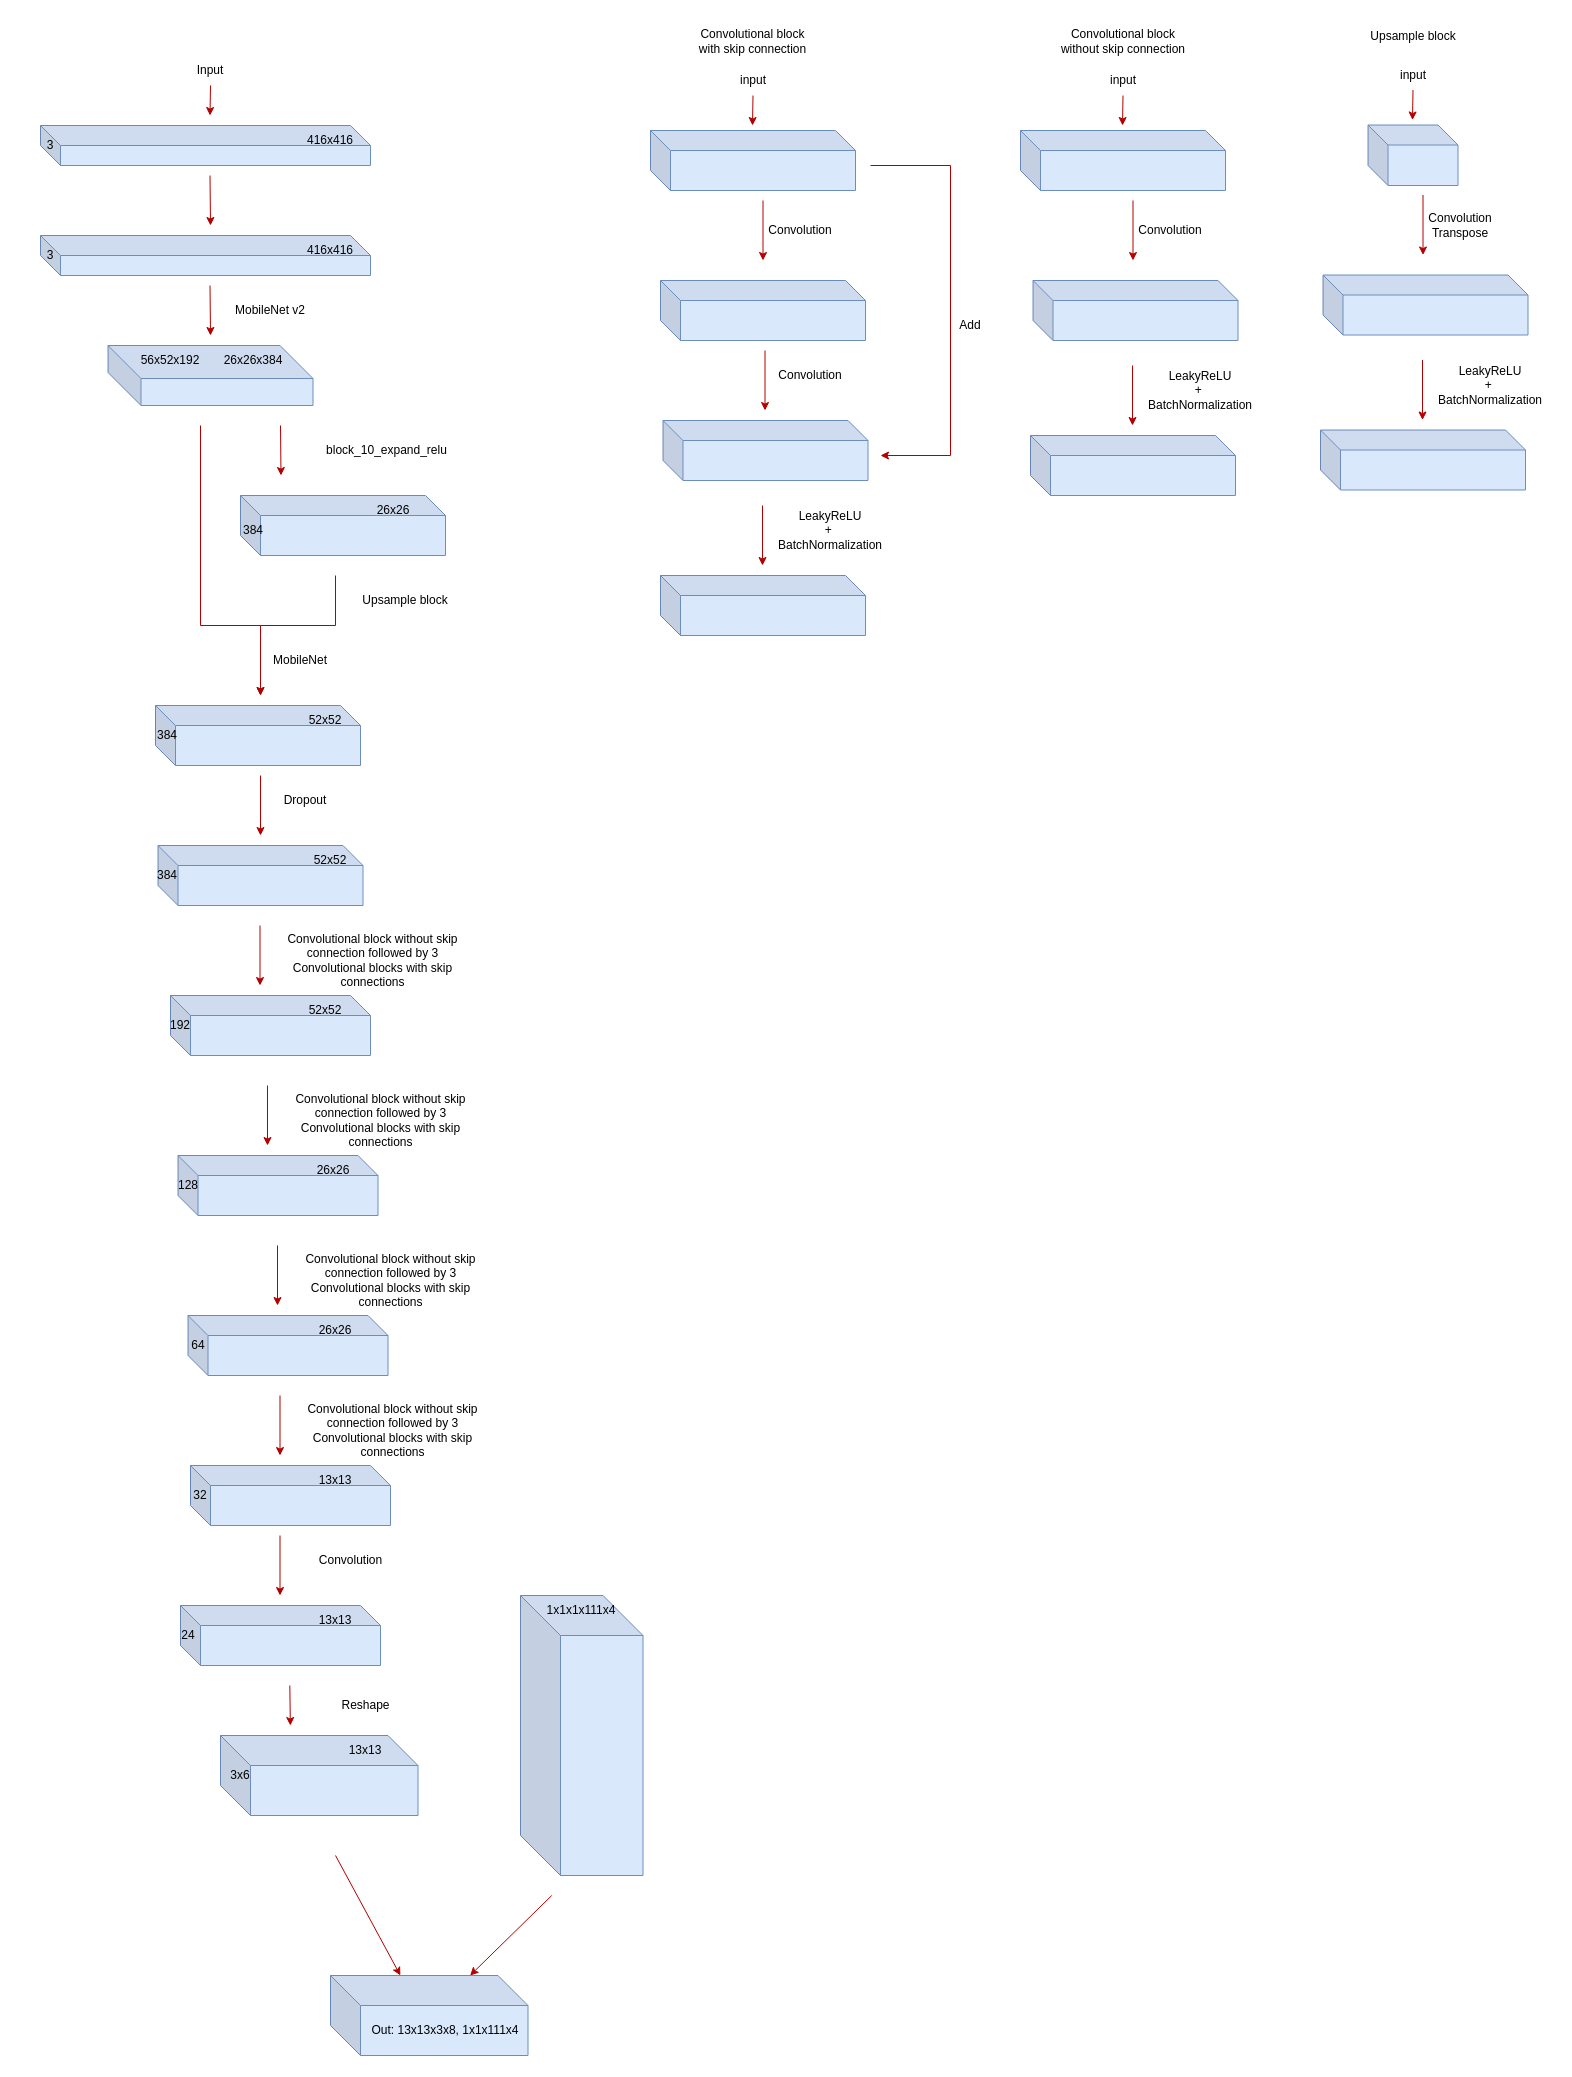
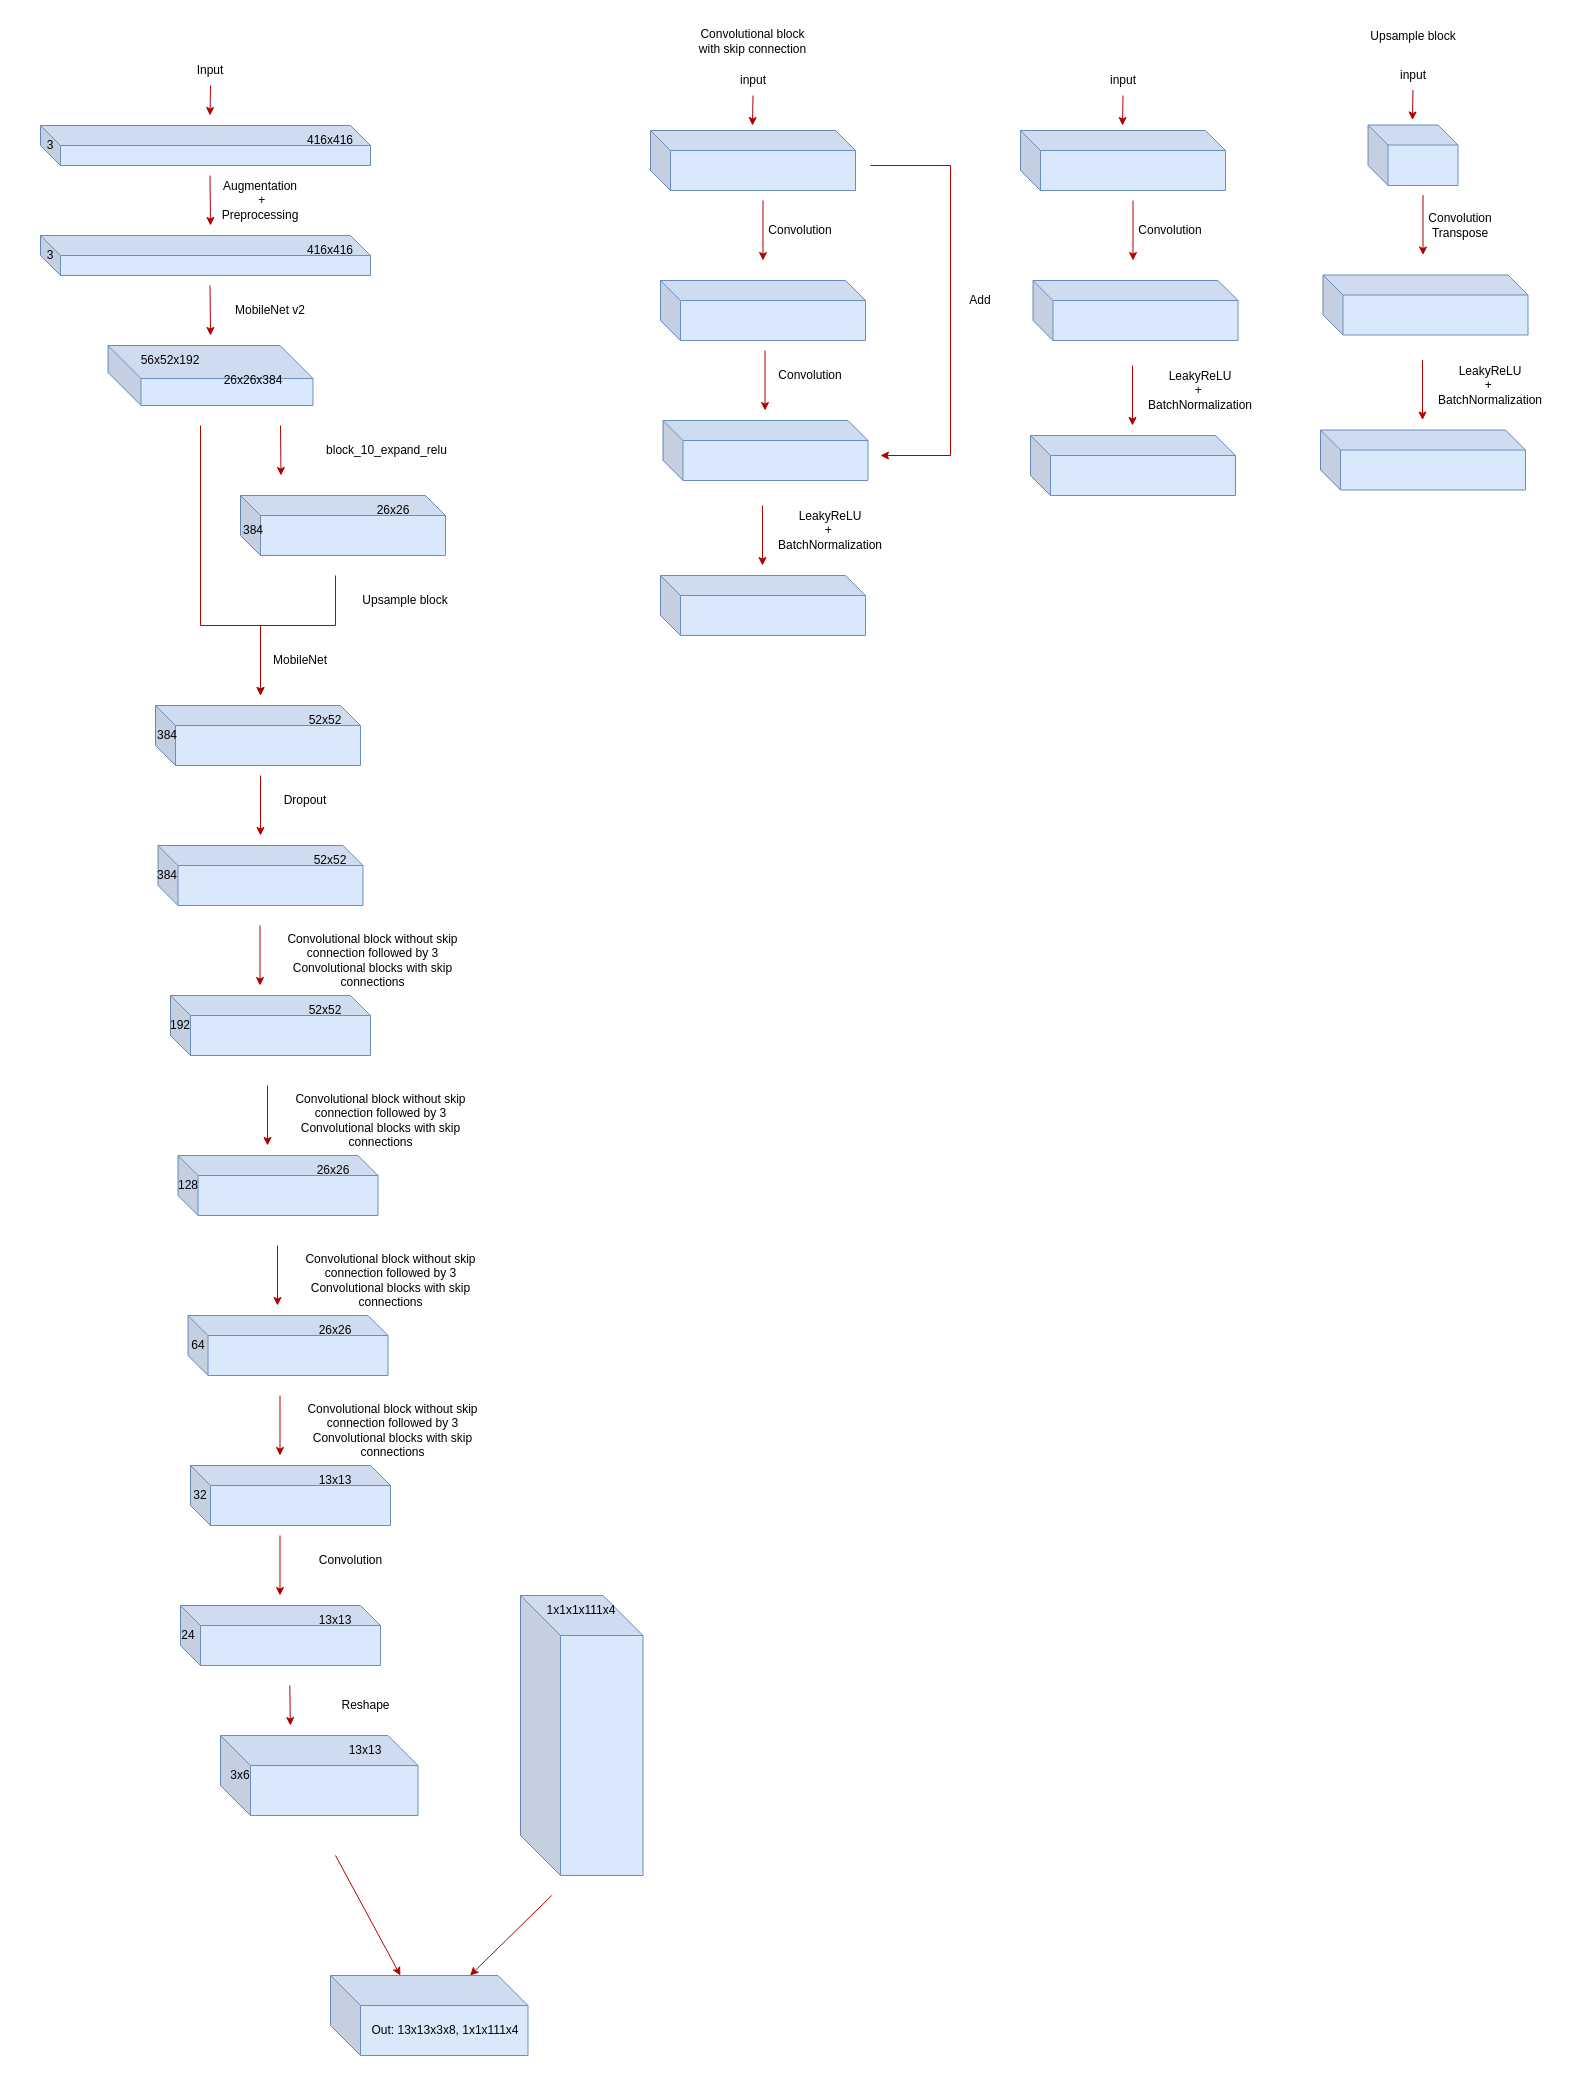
node "Convolutional block without skip connection": removed
node "Augmentation + Preprocessing": added
node "Add": moved (971, 326) -> (981, 301)
node "26x26x384": moved (253, 361) -> (253, 381)
